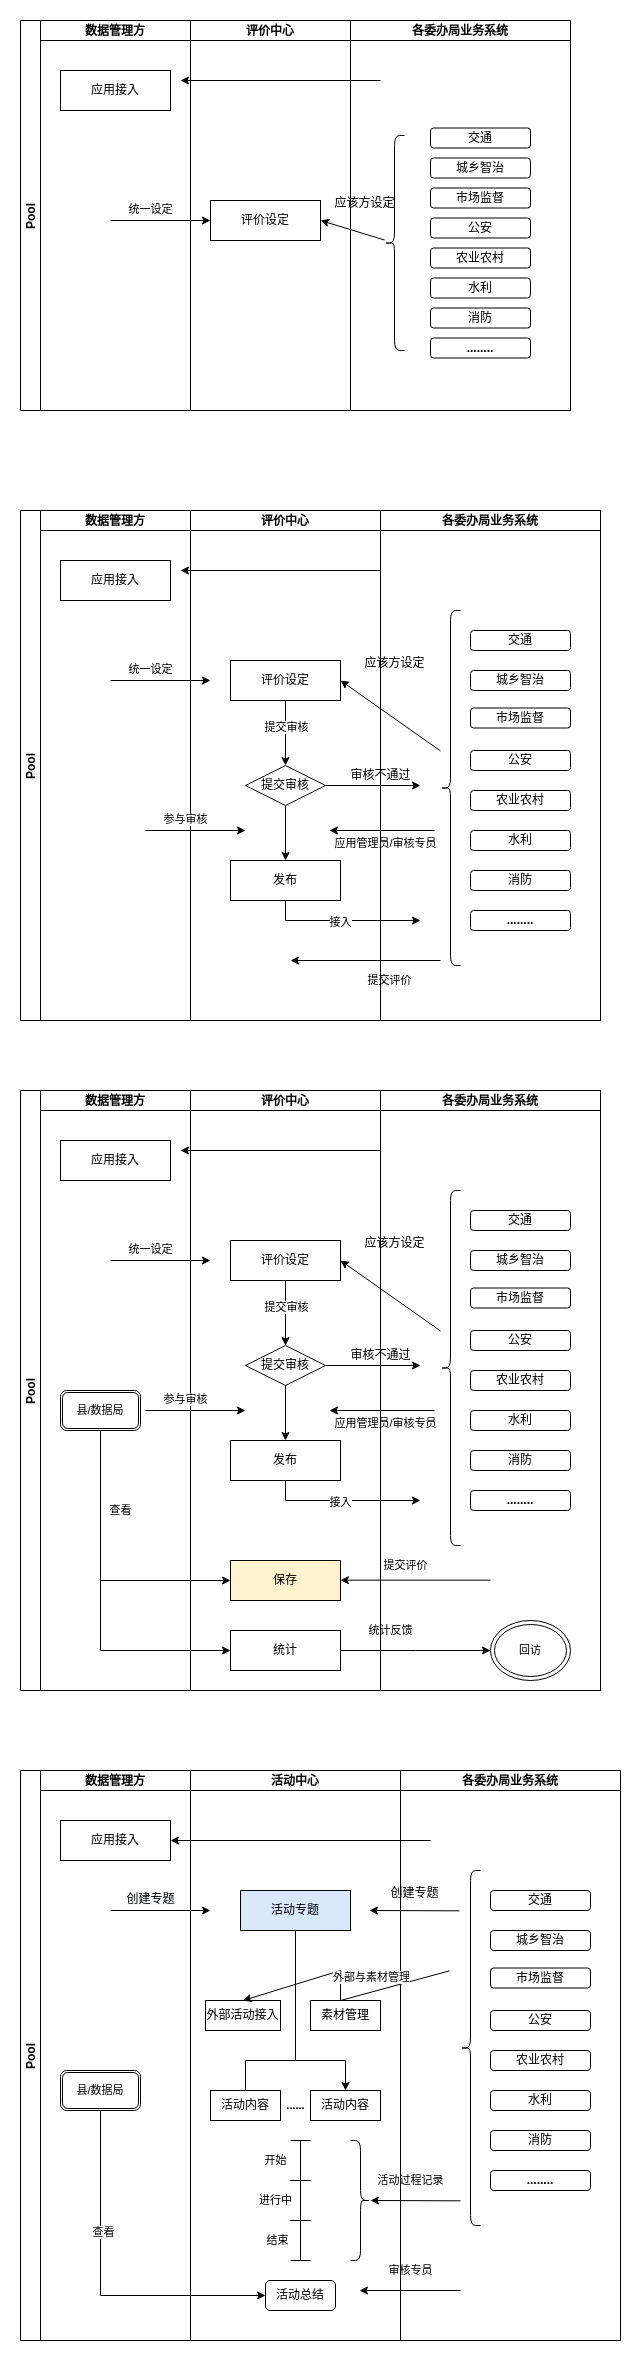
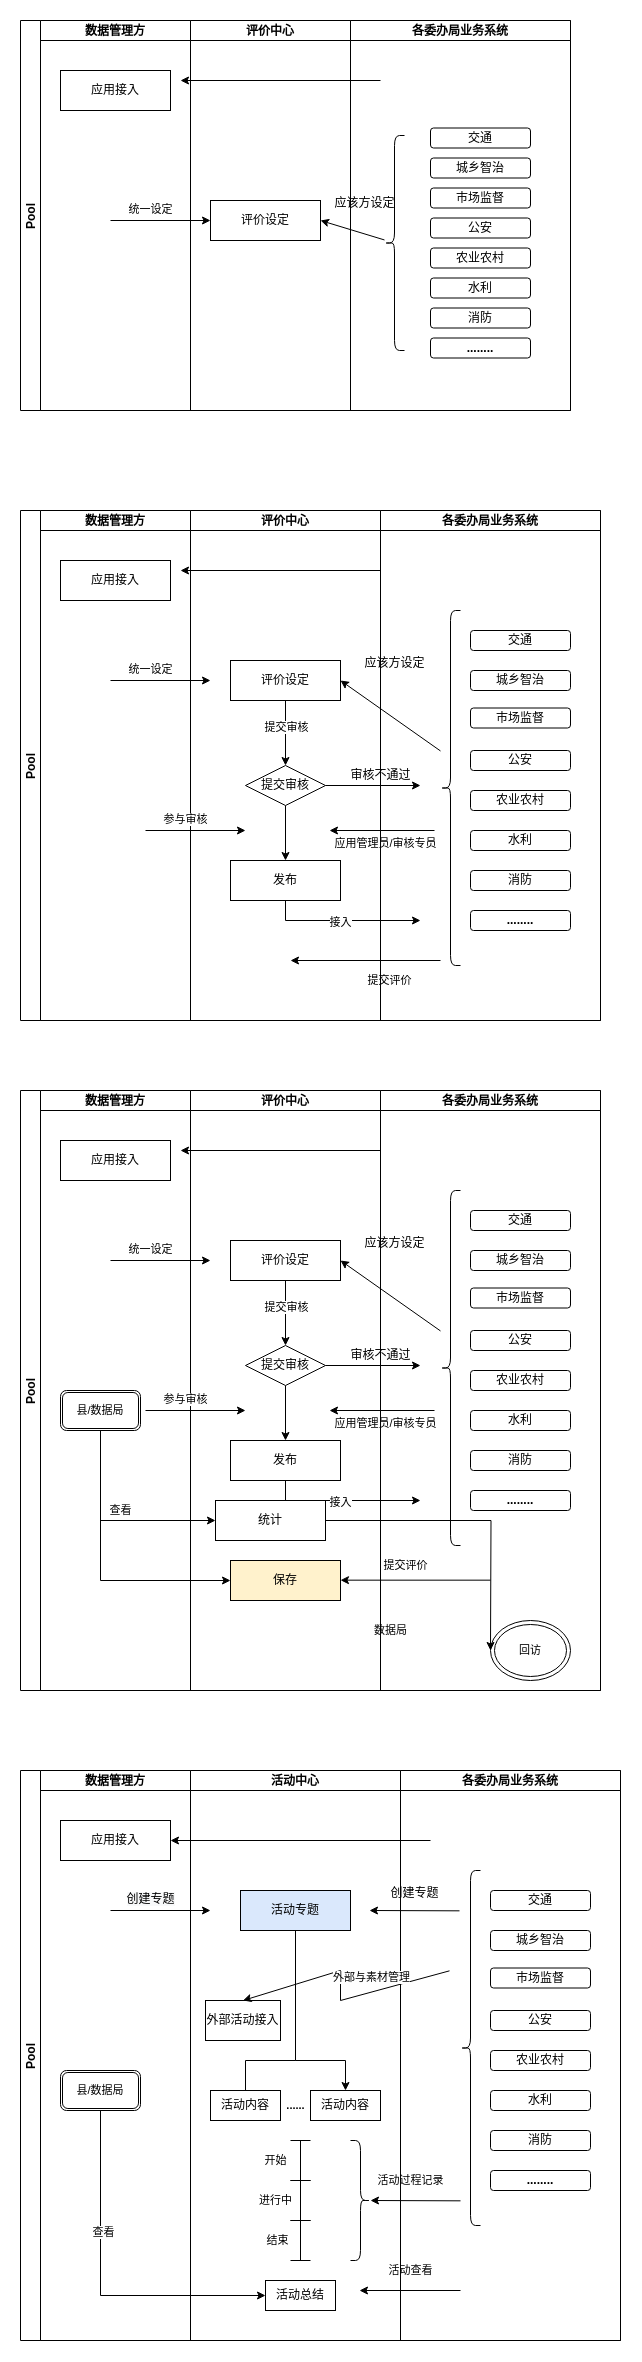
node "统计反馈": label "统计反馈" -> "数据局"
node "统计": moved (286, 1651) -> (271, 1521)
node "外部活动接入": size 75x30 -> 75x40
node "素材管理": removed
node "审核专员": label "审核专员" -> "活动查看"
node "活动总结": shape rounded rectangle -> rectangle
